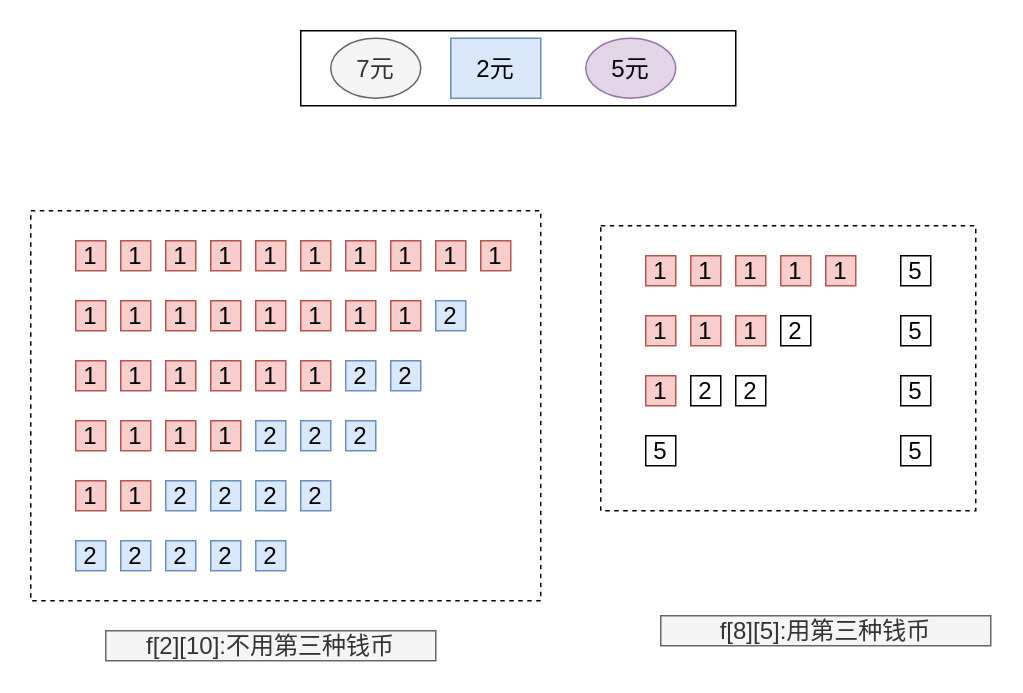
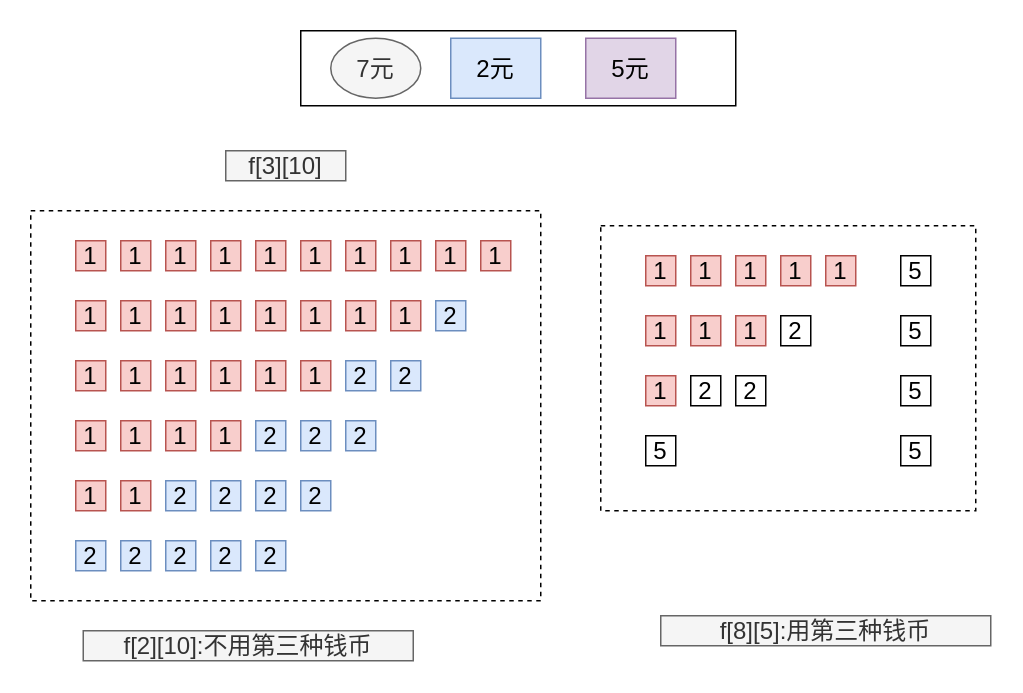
node "5元": shape ellipse -> rectangle
node "f[3][10]": added
node "f[2][10]:不用第三种钱币": moved (271, 646) -> (248, 646)
